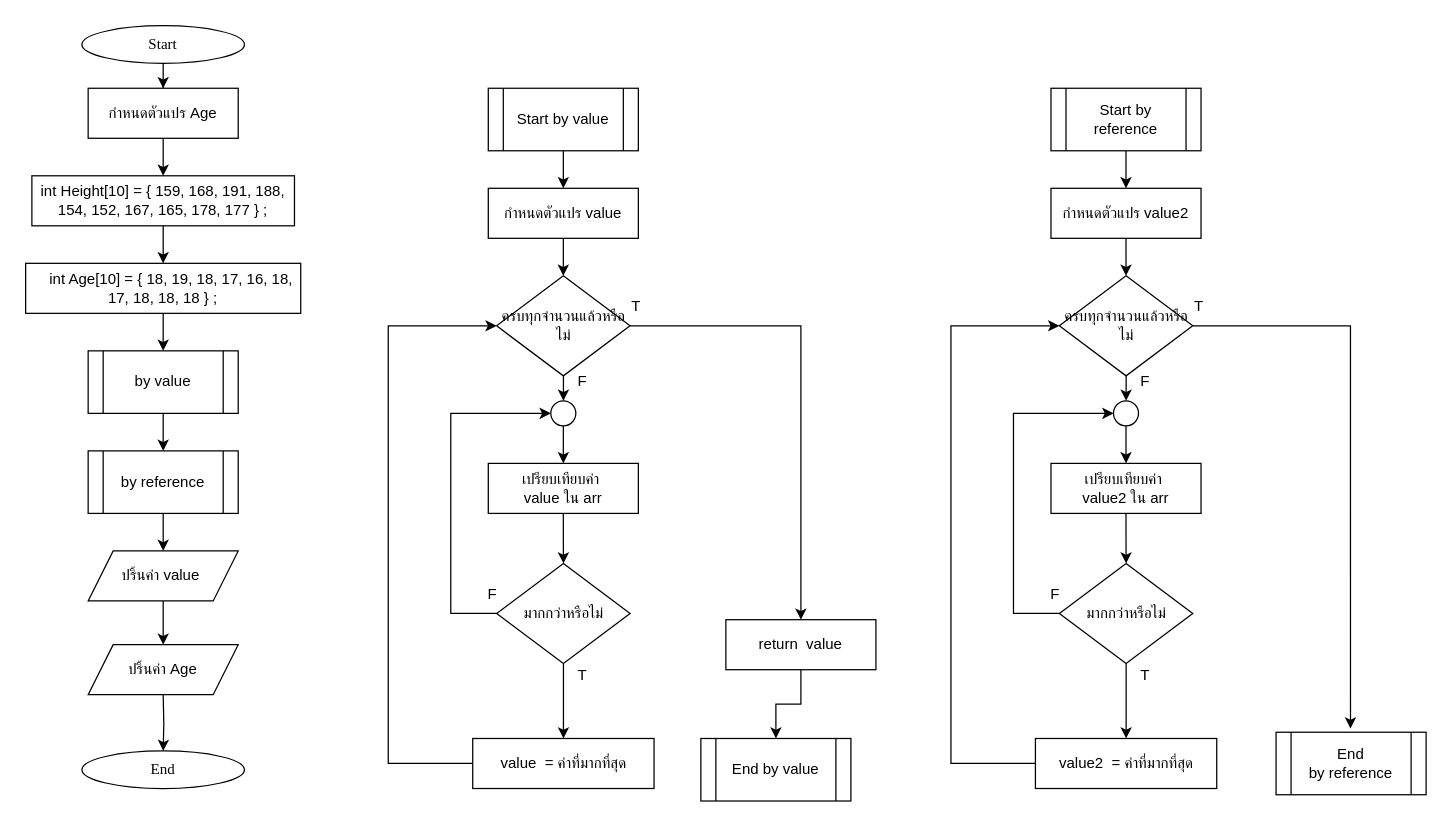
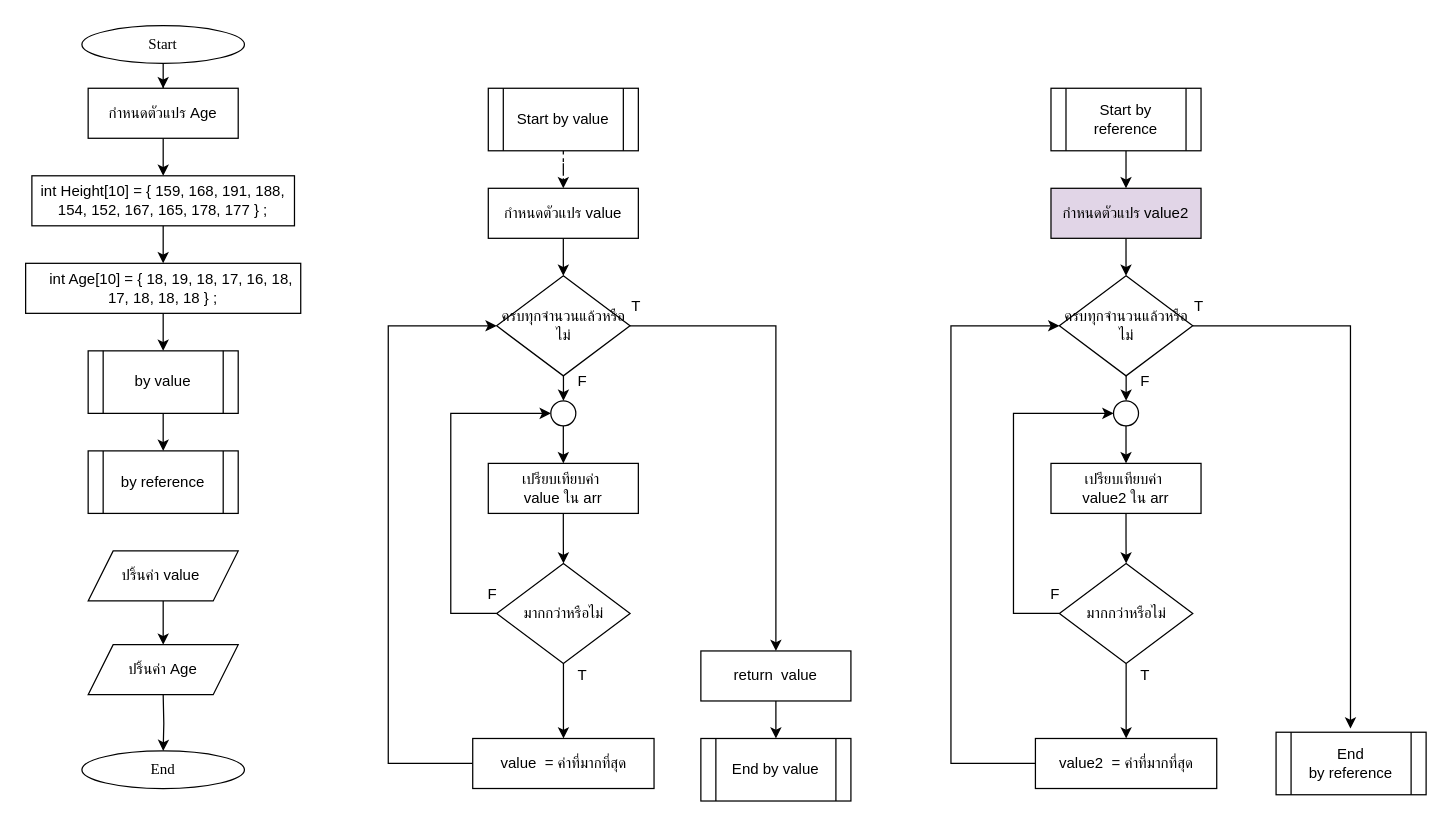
edge "Start by value" -> "กำหนดตัวแปร value": style solid -> dashed
node "กำหนดตัวแปร value2": fillcolor #ffffff -> #e1d5e7
edge "by reference" -> "ปริ้นค่า value": removed
node "return value": moved (801, 644) -> (776, 676)
